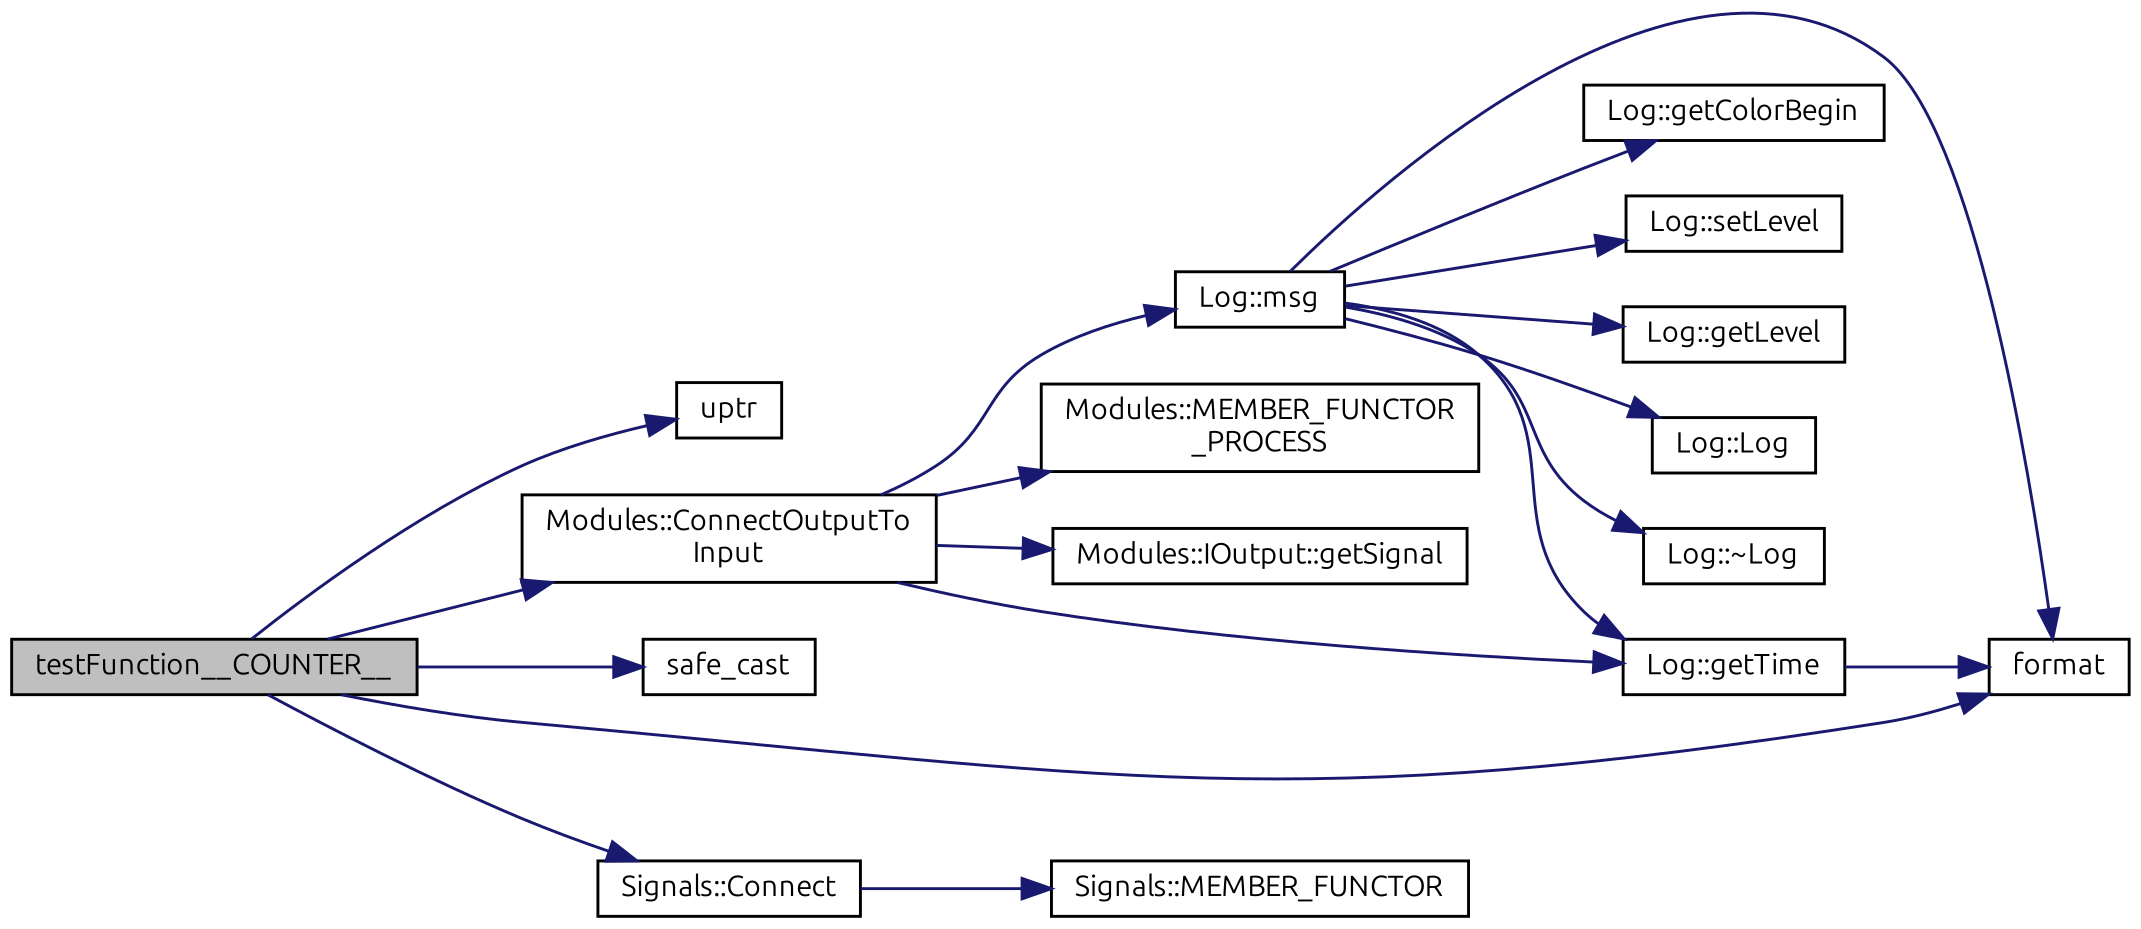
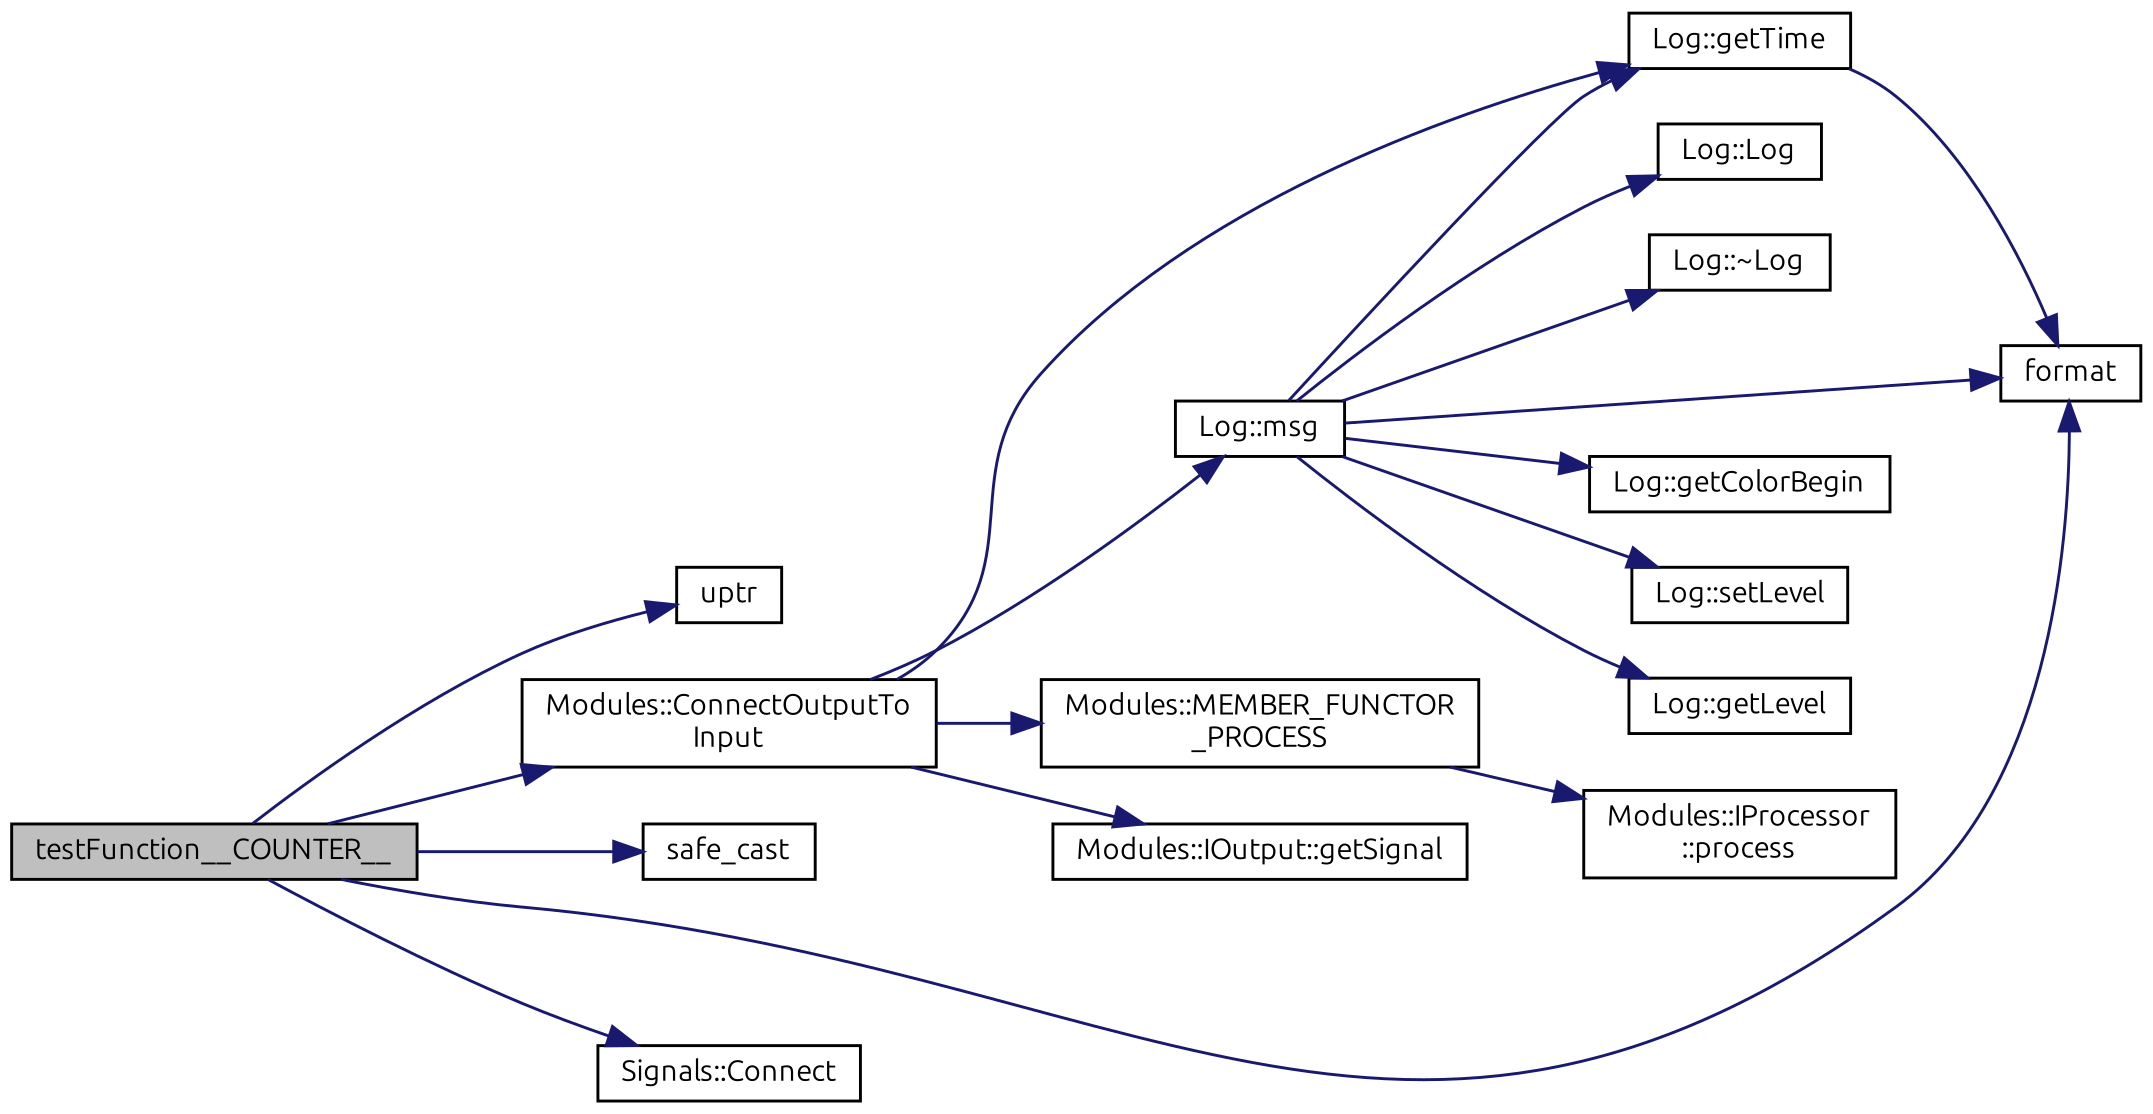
node "Modules::IProcessor ::process": added
node "Signals::MEMBER_FUNCTOR": removed
